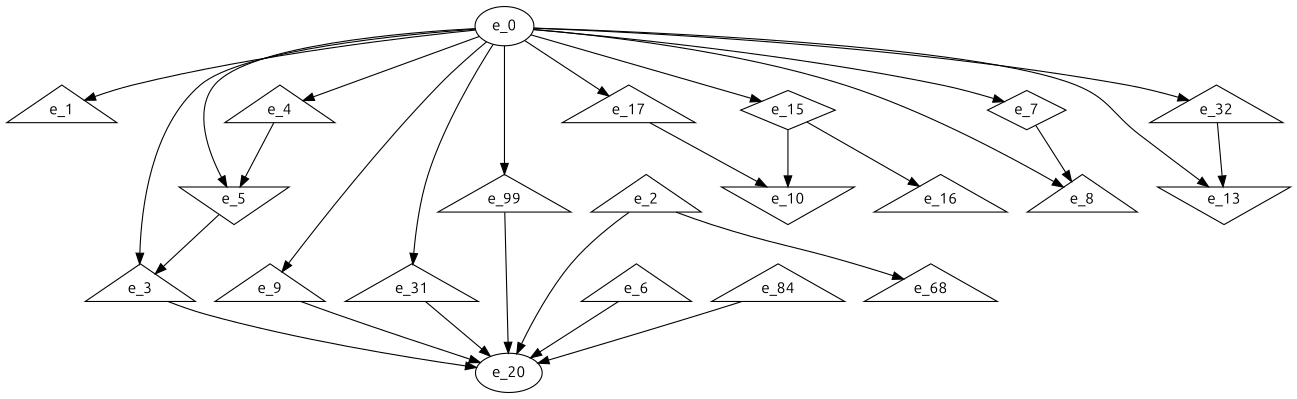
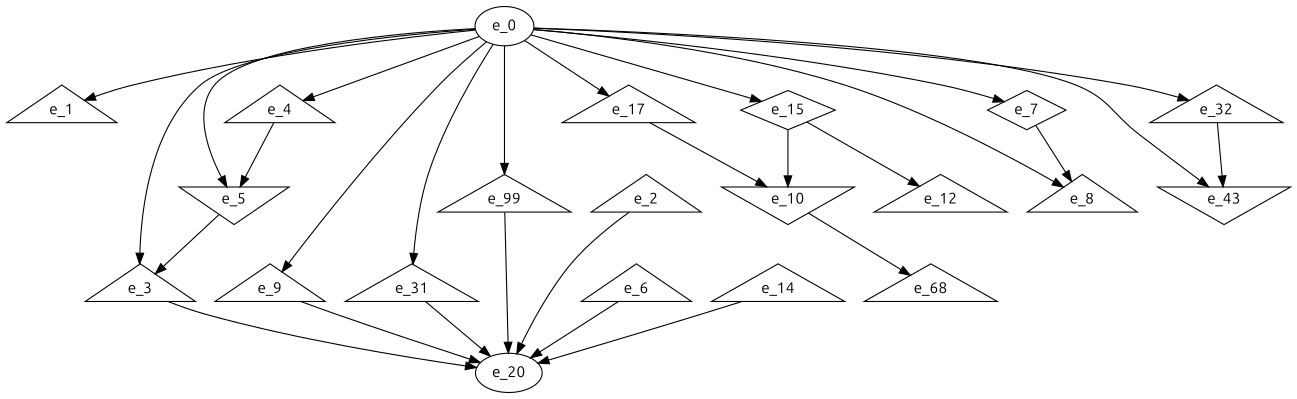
node "e_16": label "e_16" -> "e_12"
node "e_13": label "e_13" -> "e_43"
edge "e_2" -> "e_68": now "e_10" -> "e_68"
node "e_84": label "e_84" -> "e_14"
